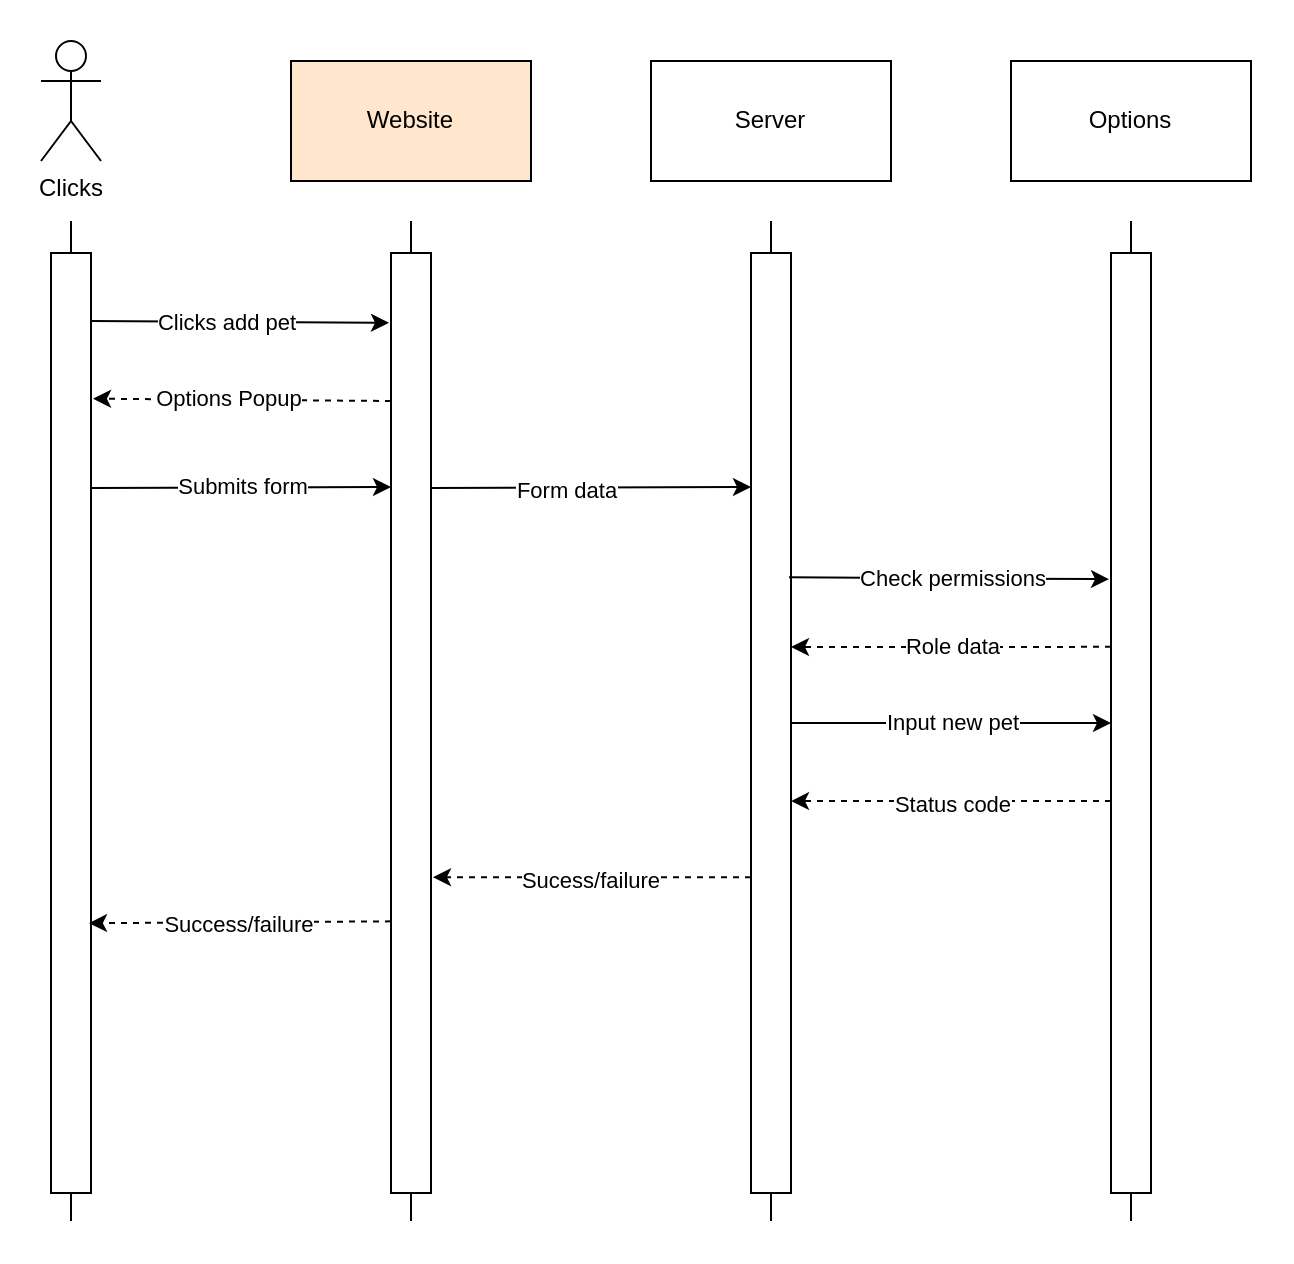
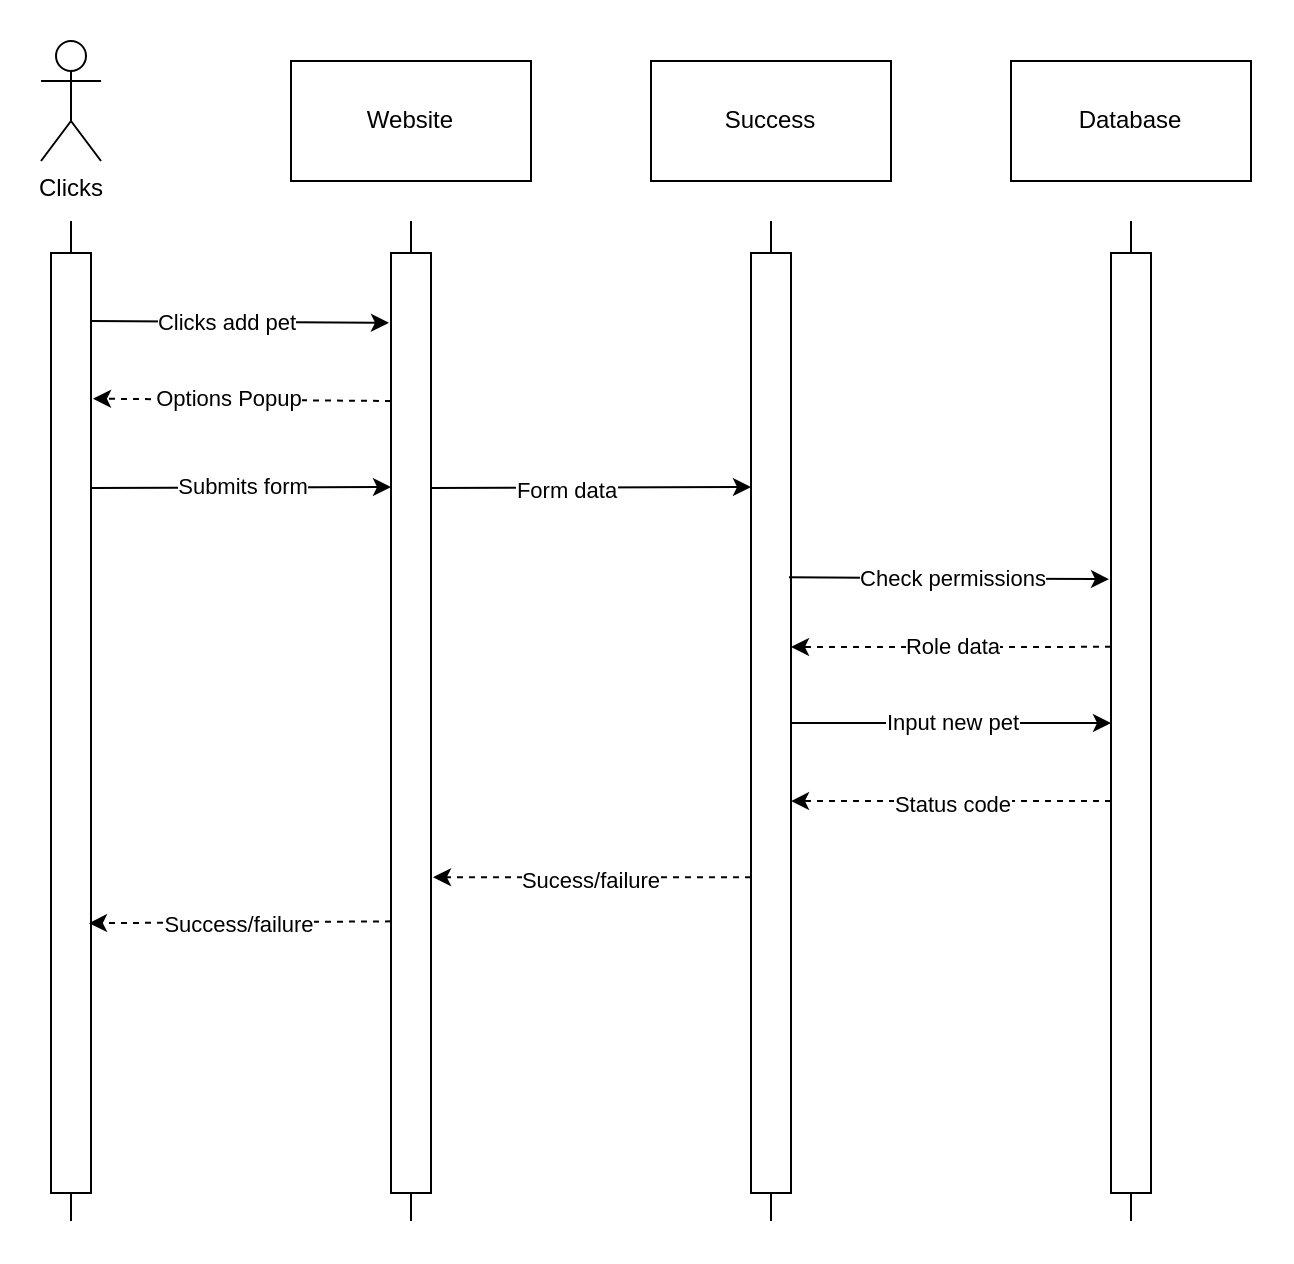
node "Website": fillcolor #ffe6cc -> #ffffff
node "Server": label "Server" -> "Success"
node "Options": label "Options" -> "Database"
